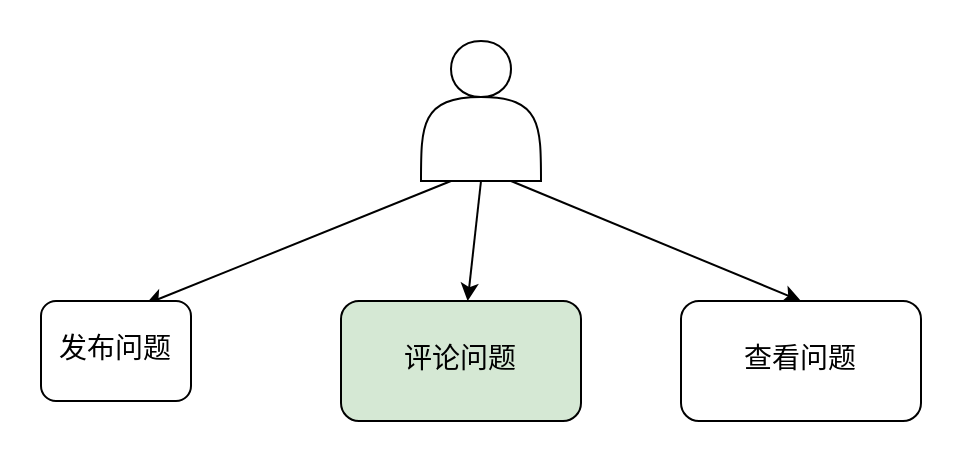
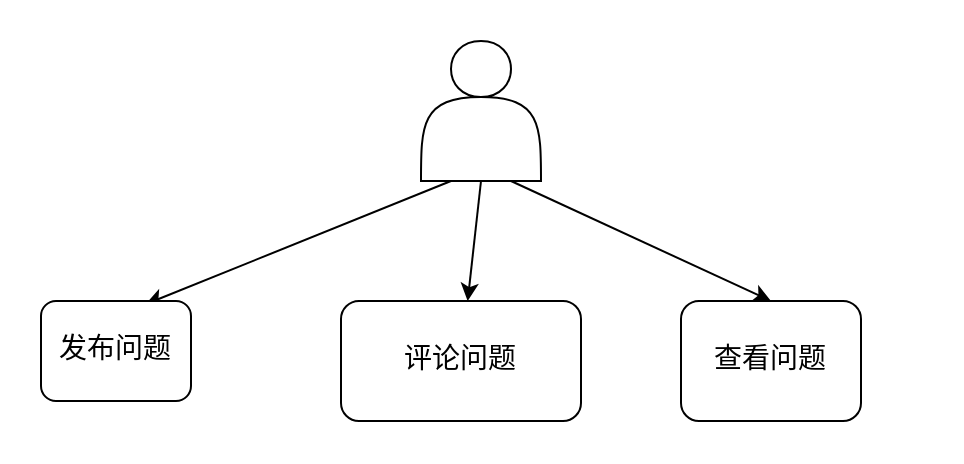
node "评论问题": fillcolor #d5e8d4 -> #ffffff
node "查看问题": size 240x120 -> 180x120
